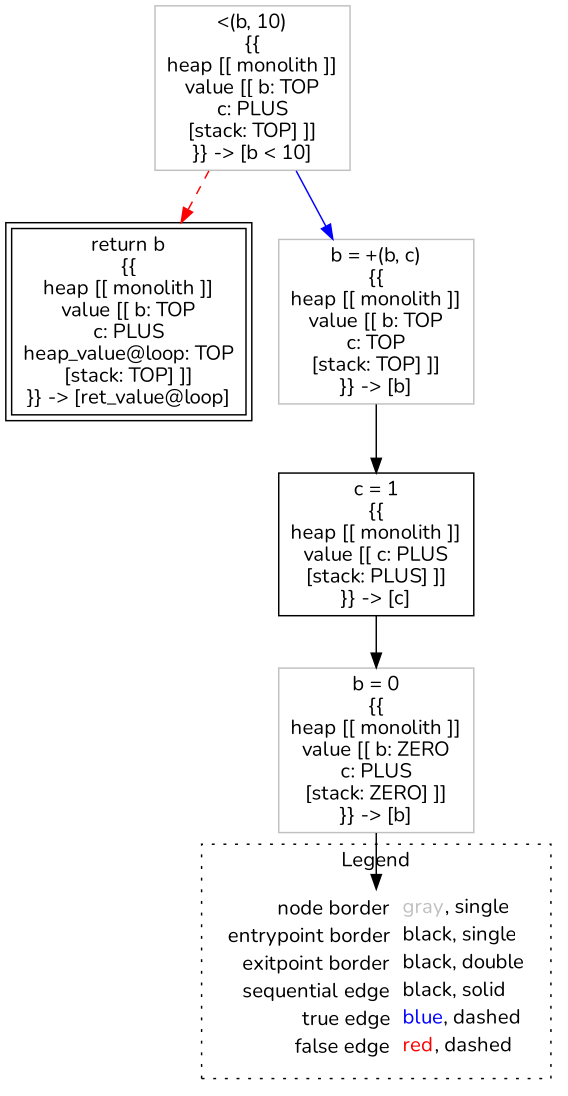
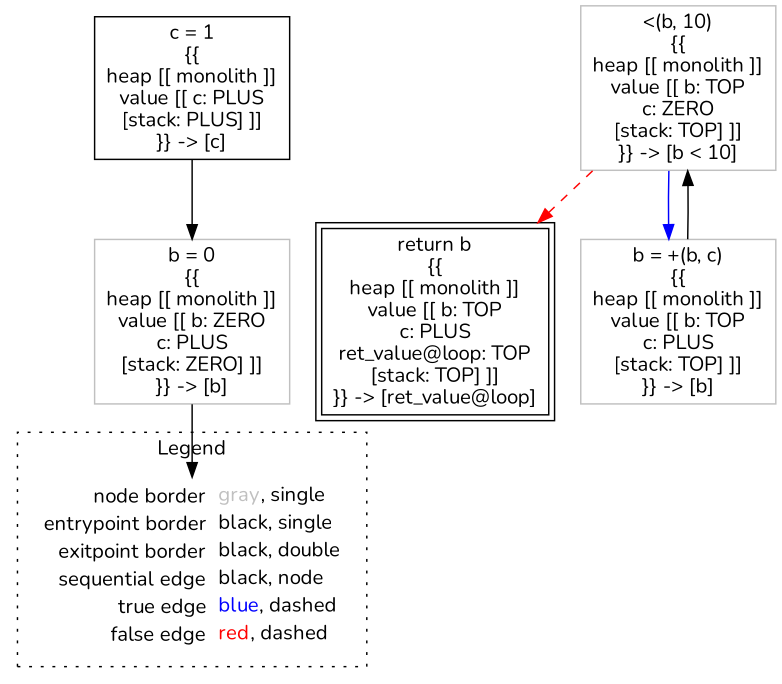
node "<(b, 10)": text "c: PLUS" -> "c: ZERO"
node "b = +(b, c)": text "c: TOP" -> "c: PLUS"
node "return b": text "heap_value@loop: TOP" -> "ret_value@loop: TOP"
edge "b = +(b, c)" -> "c = 1": now "b = +(b, c)" -> "<(b, 10)"
node "node border": text ", solid" -> ", node"
